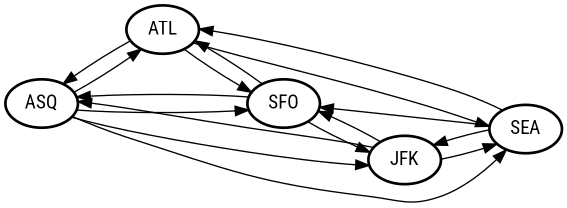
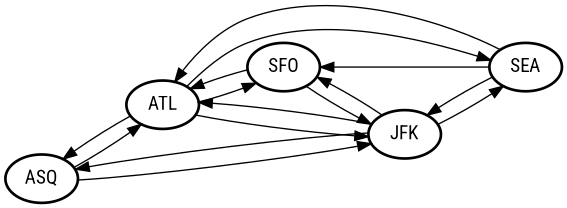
edge "SFO" -> "ASQ": removed
edge "JFK" -> "ATL": added
edge "ASQ" -> "SFO": removed
edge "ATL" -> "JFK": added
edge "ASQ" -> "SEA": removed
